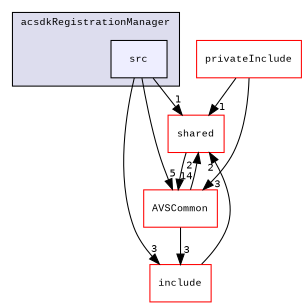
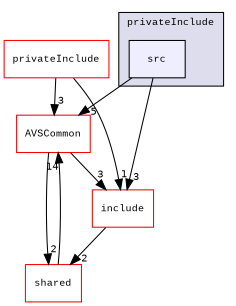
cluster "acsdkRegistrationManager": label "acsdkRegistrationManager" -> "privateInclude"
edge "src" -> "shared": removed
edge "privateInclude" -> "shared": now "privateInclude" -> "include"
